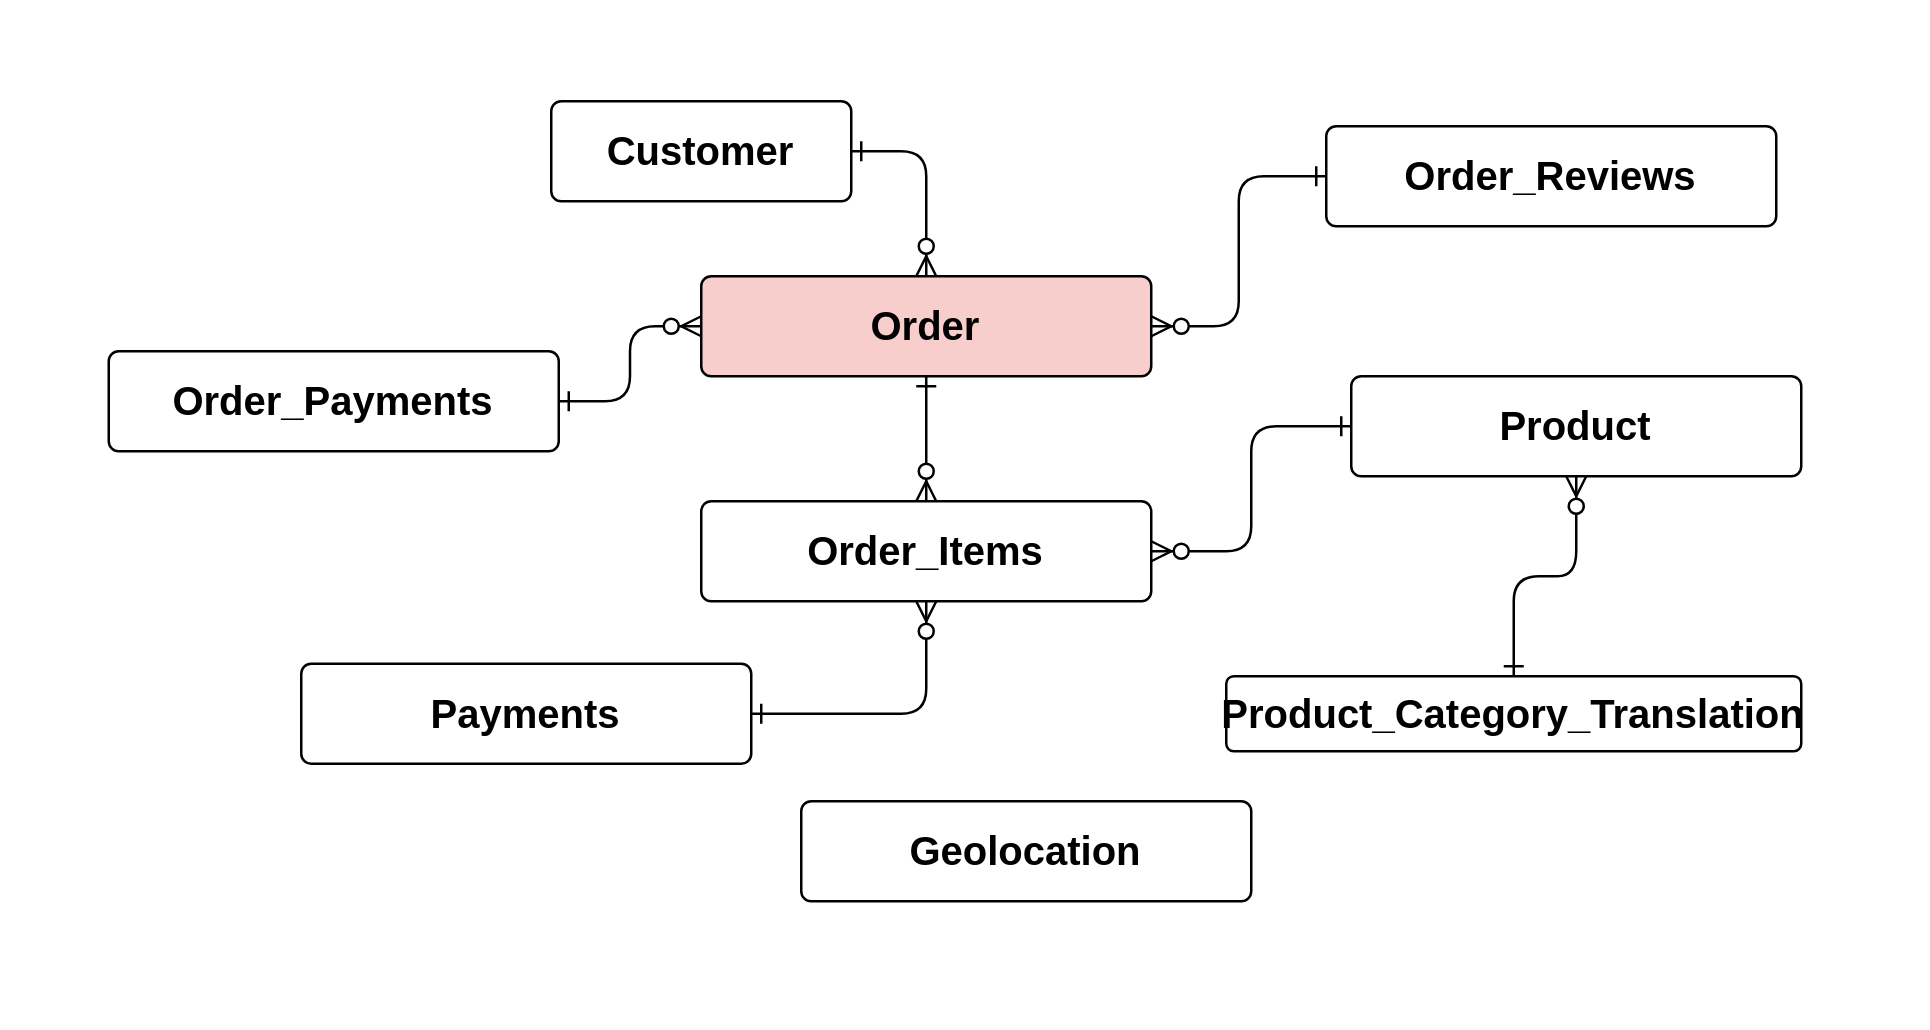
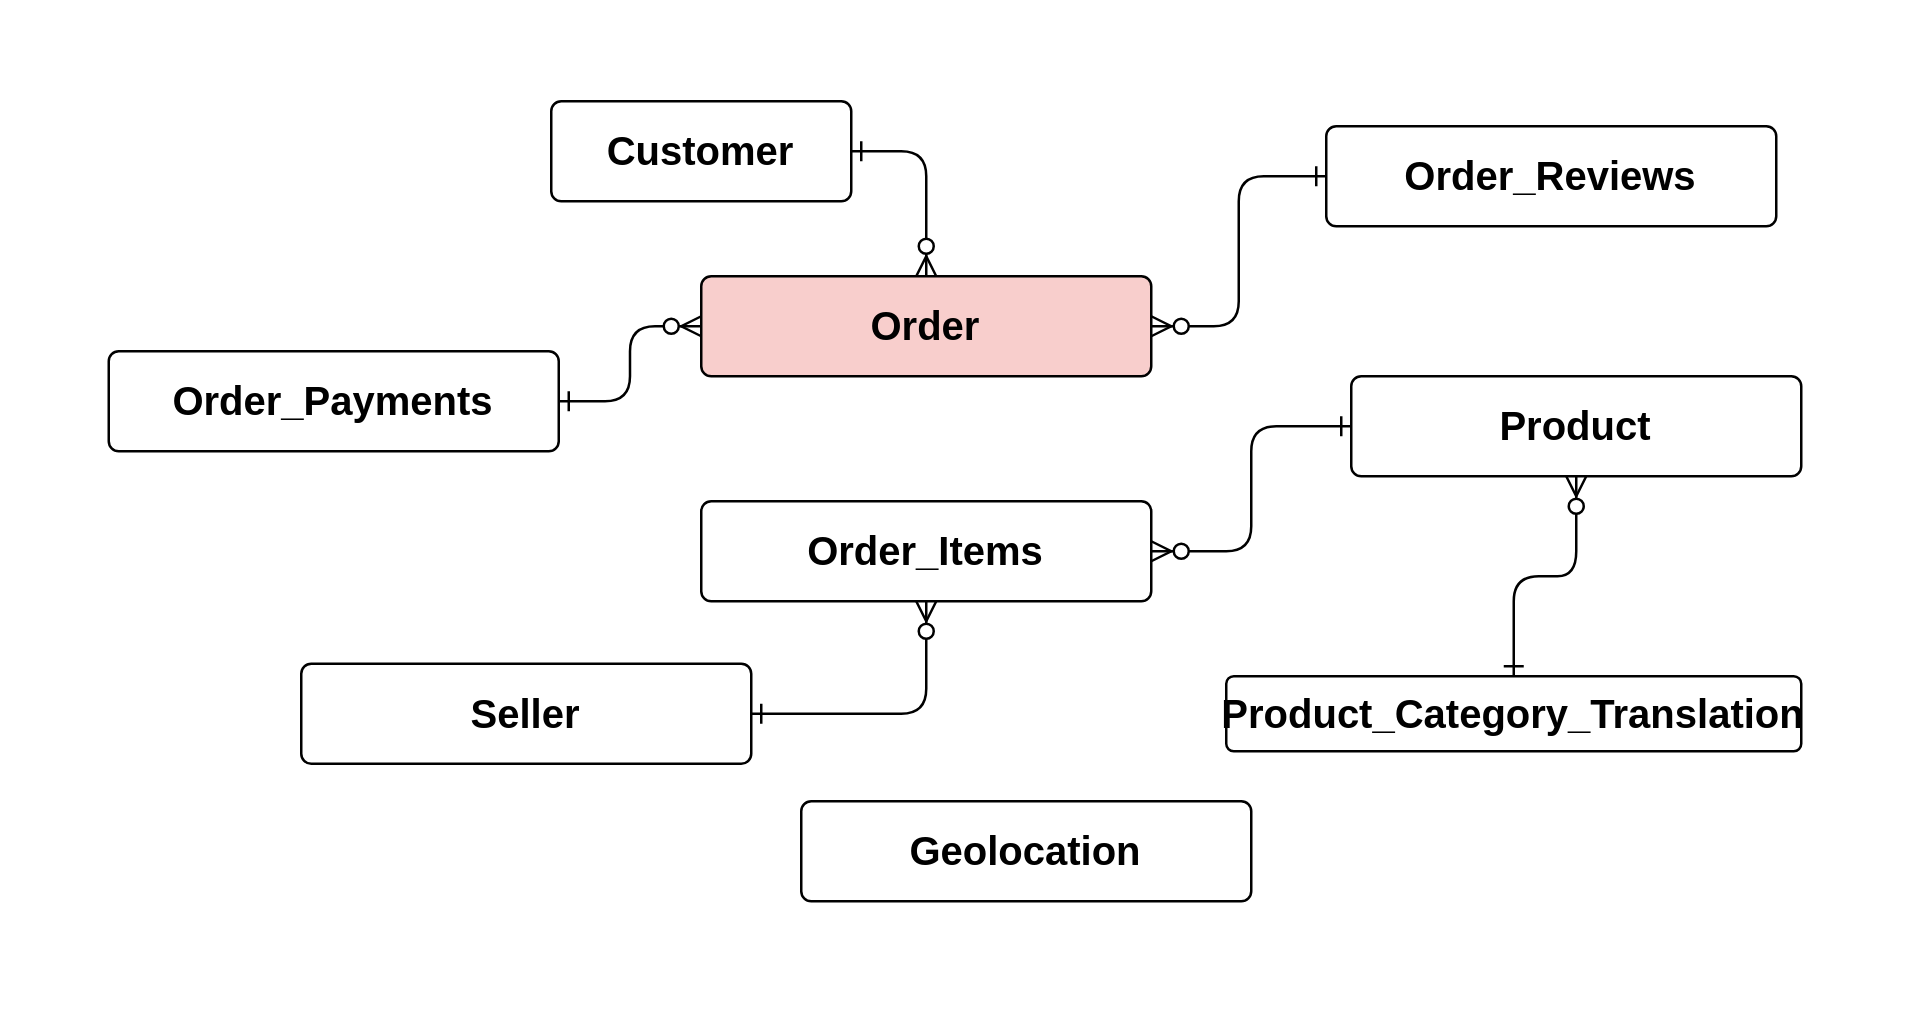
edge "Order" -- "Order_Items": removed
node "Payments": label "Payments" -> "Seller"
